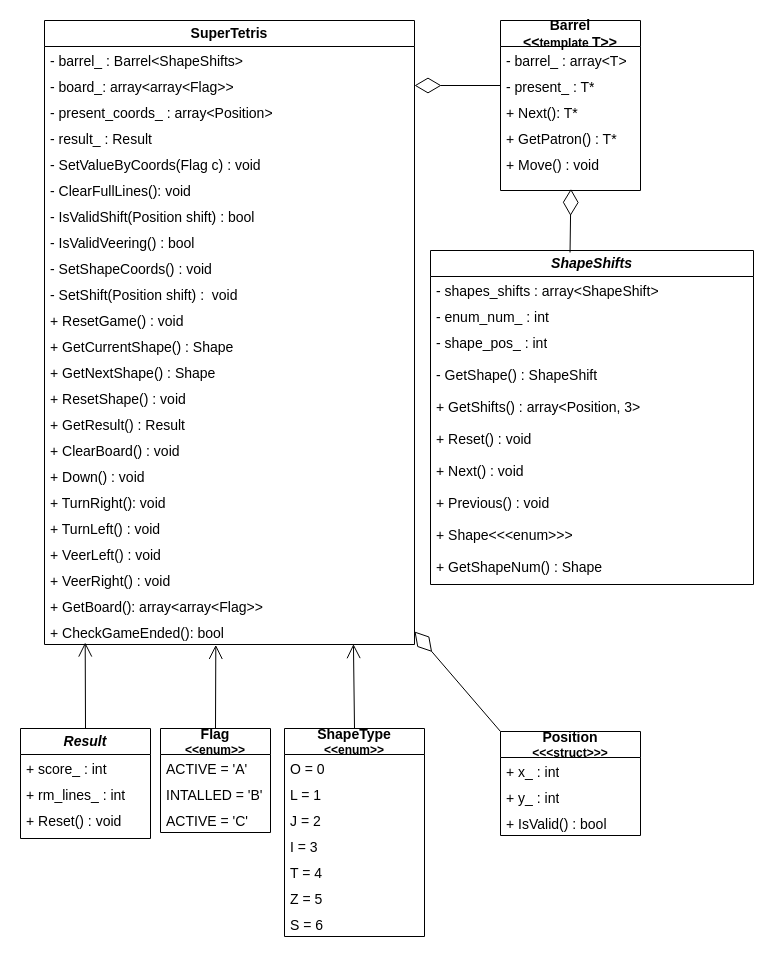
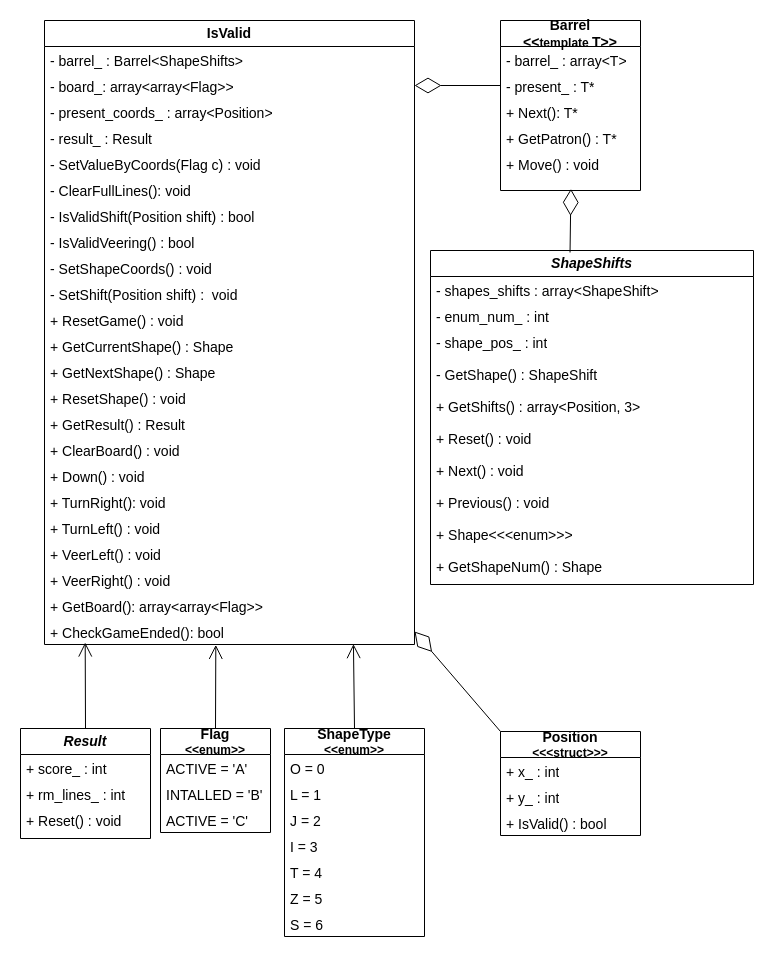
node "SuperTetris": label "SuperTetris" -> "IsValid"
